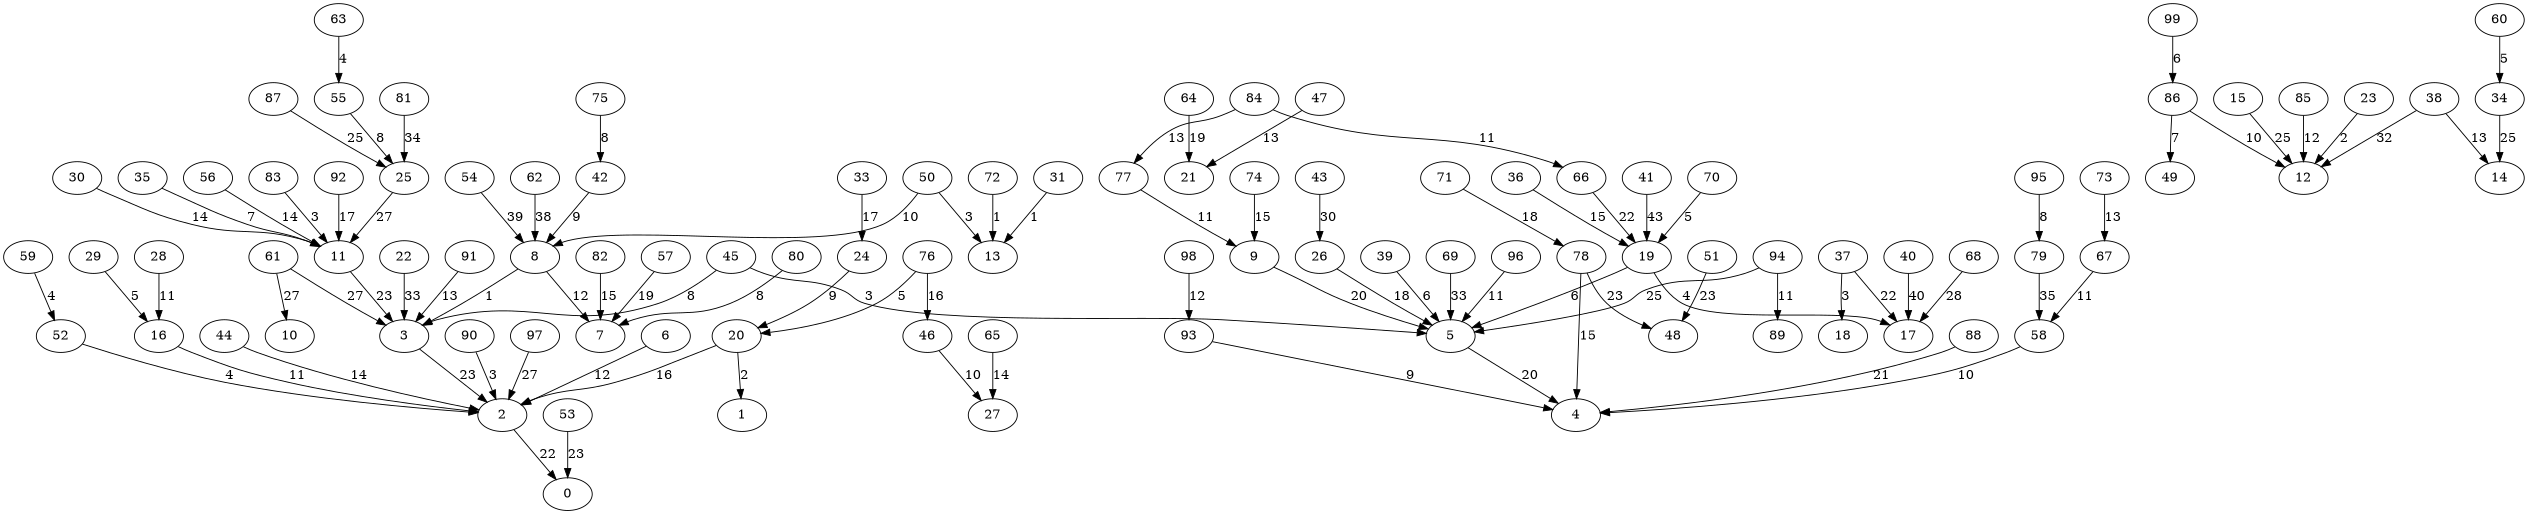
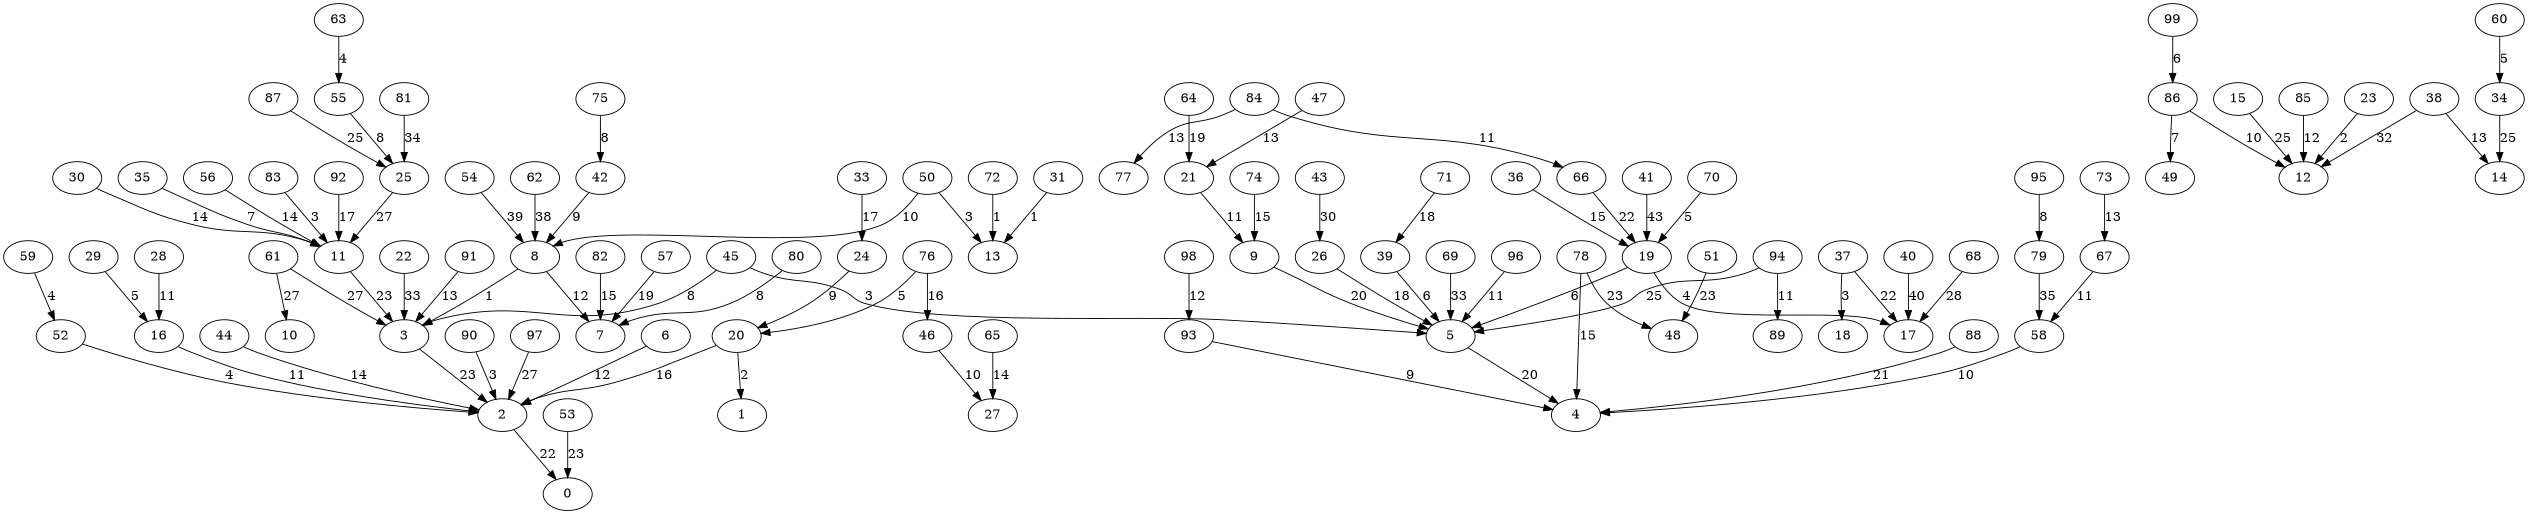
edge "71" -> "78": now "71" -> "39"
edge "77" -> "9": now "21" -> "9"
